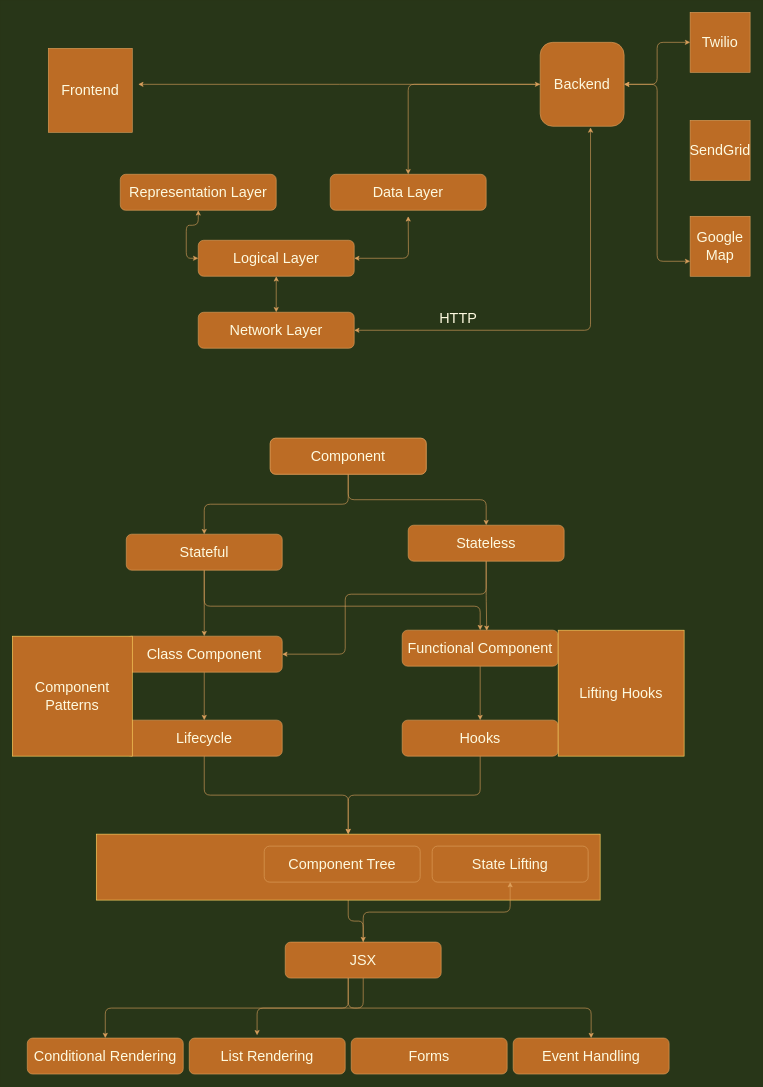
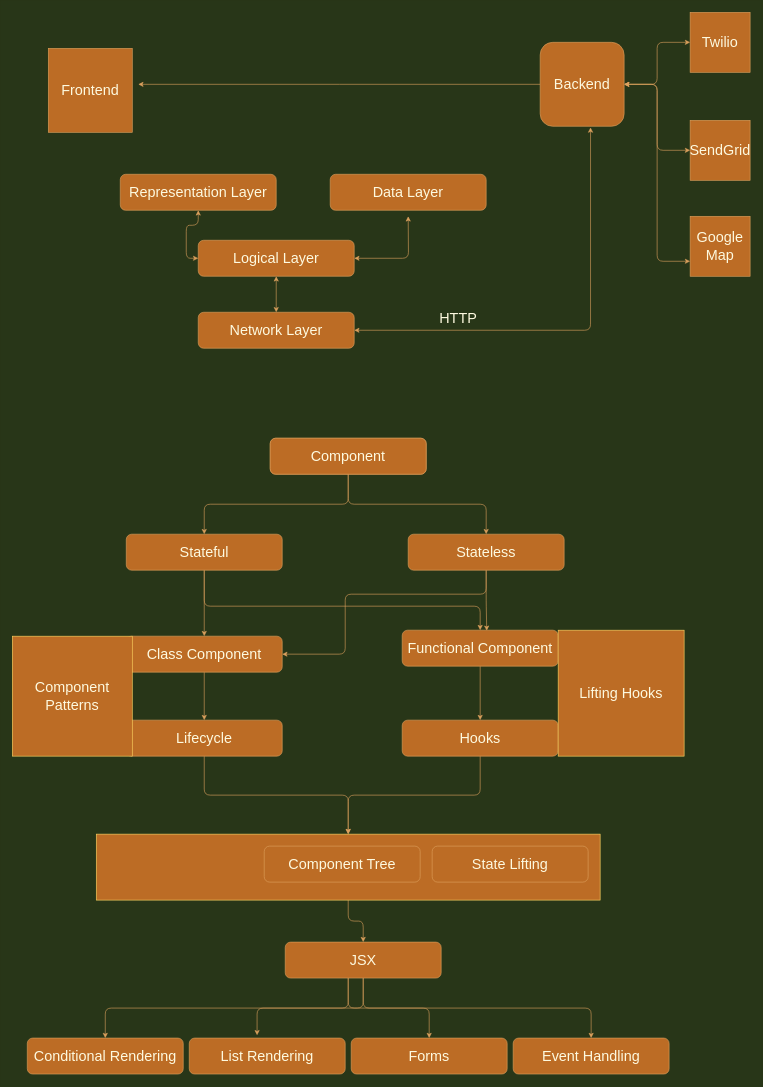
edge "Backend" -- "Data Layer": now "Backend" -- "SendGrid"
node "Stateless": moved (486, 543) -> (486, 552)
edge "JSX" -> "State Lifting": now "JSX" -> "Forms"
